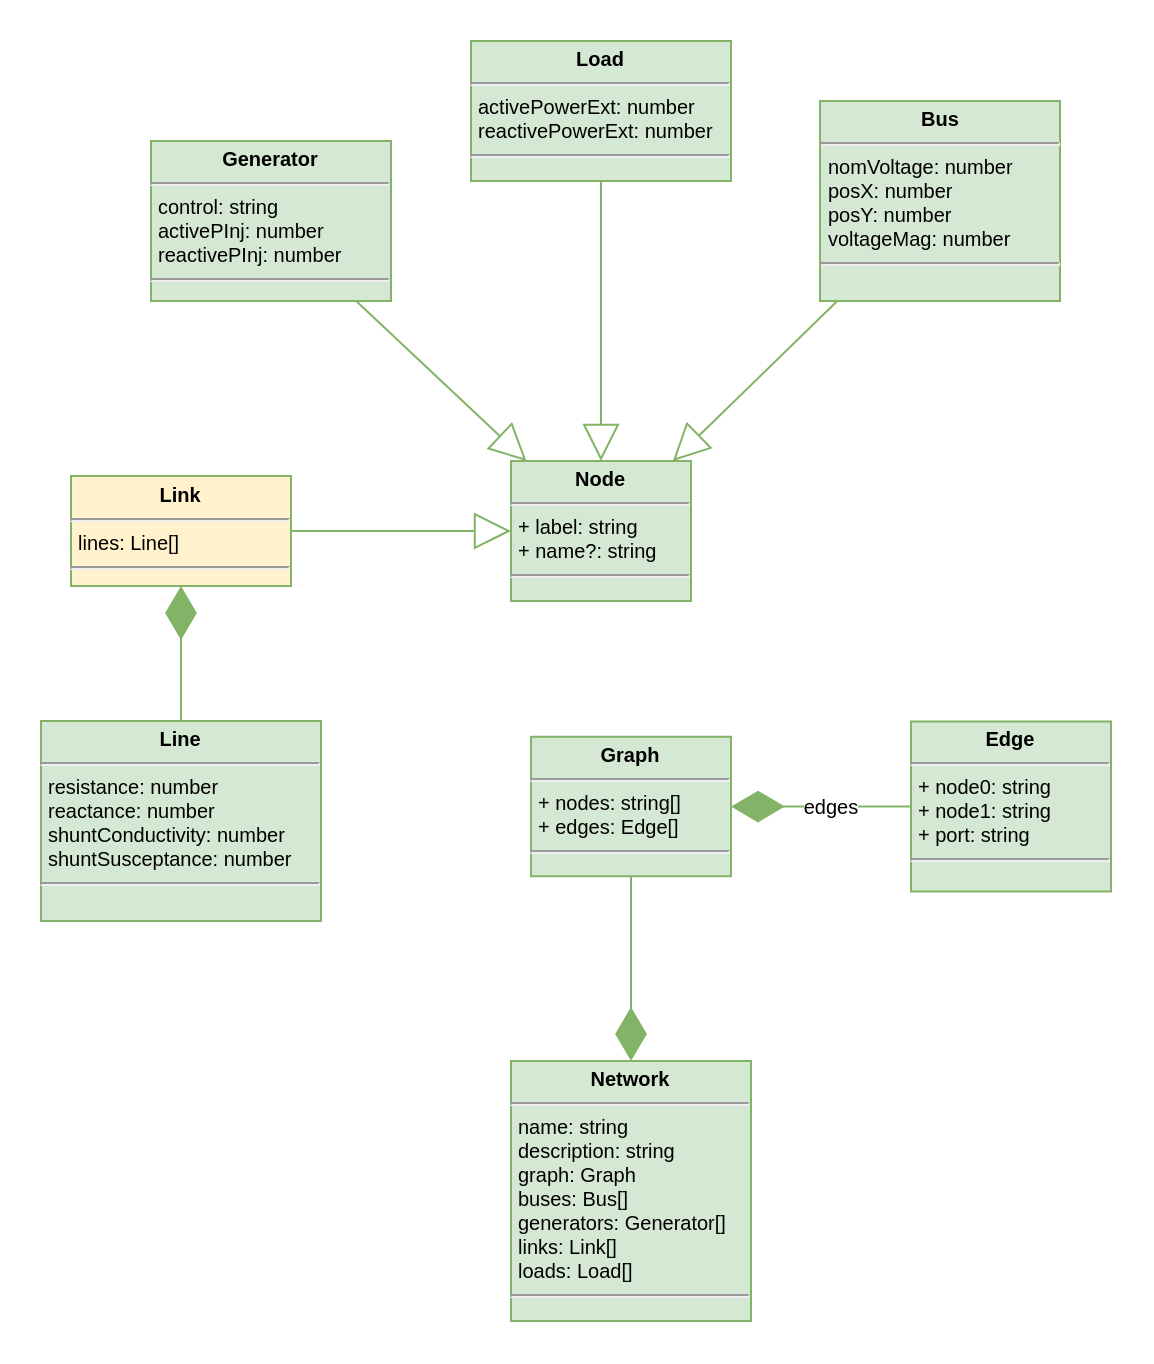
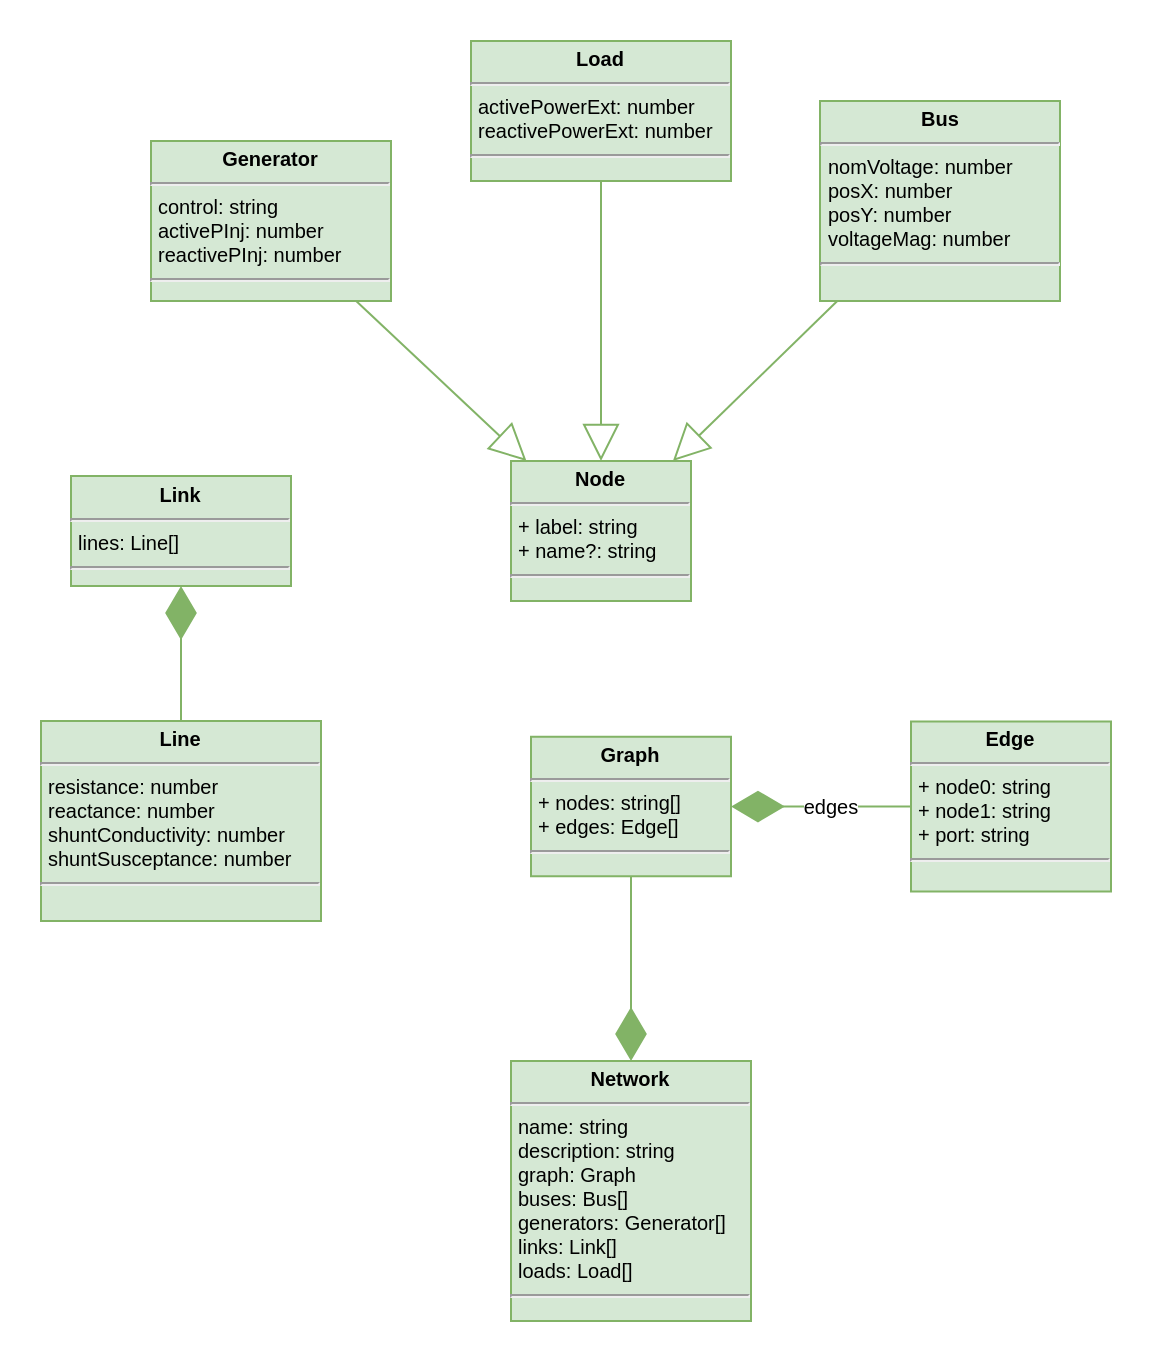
node "Link lines: Line[]": fillcolor #fff2cc -> #d5e8d4
edge "Link lines: Line[]" -> "Node + label: string + name?: string": removed
